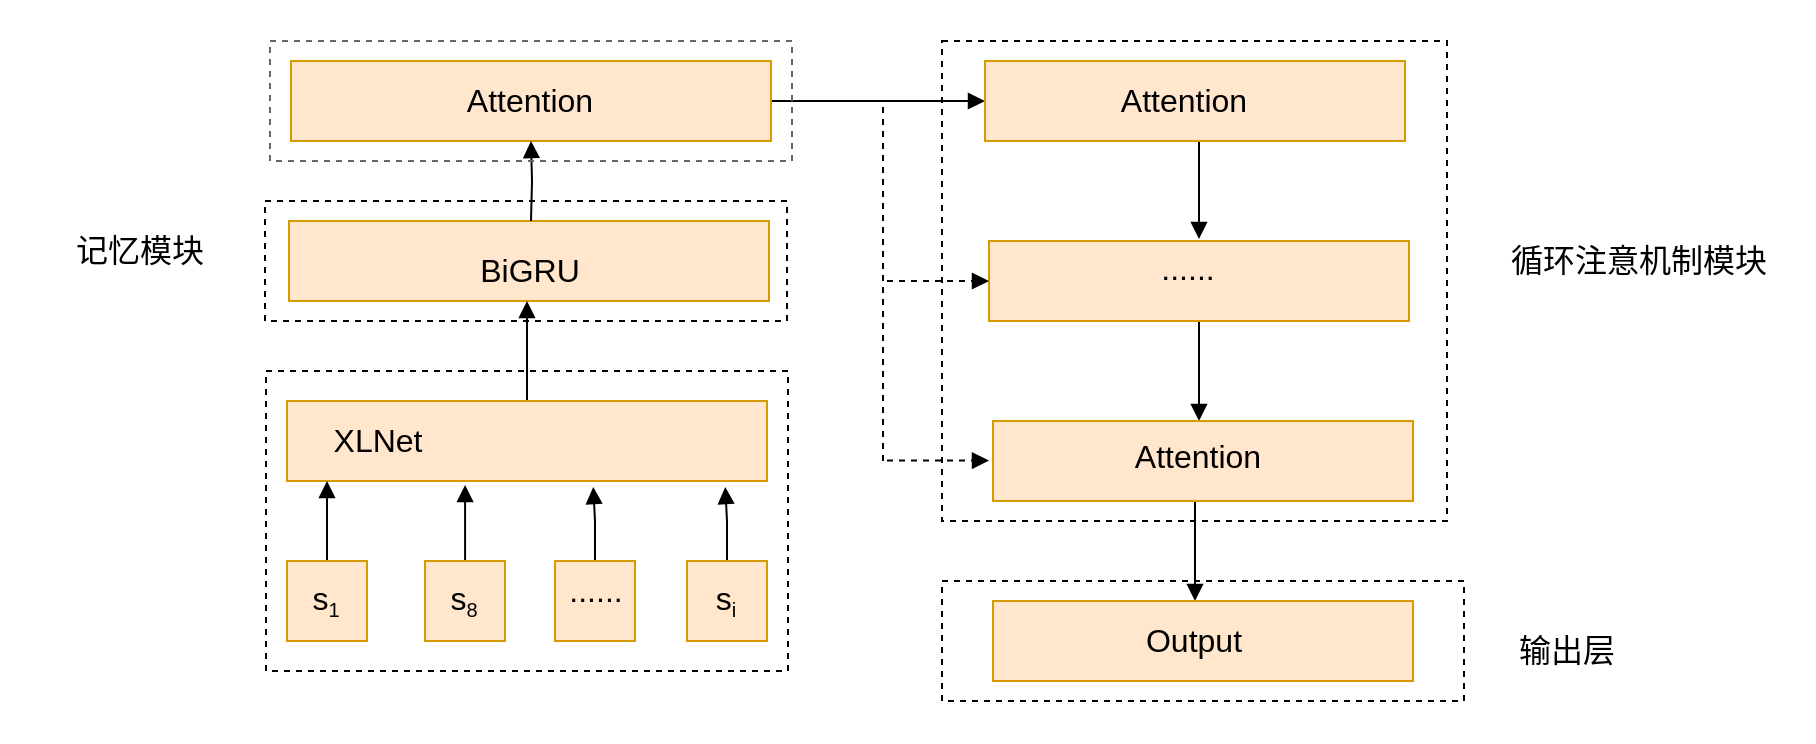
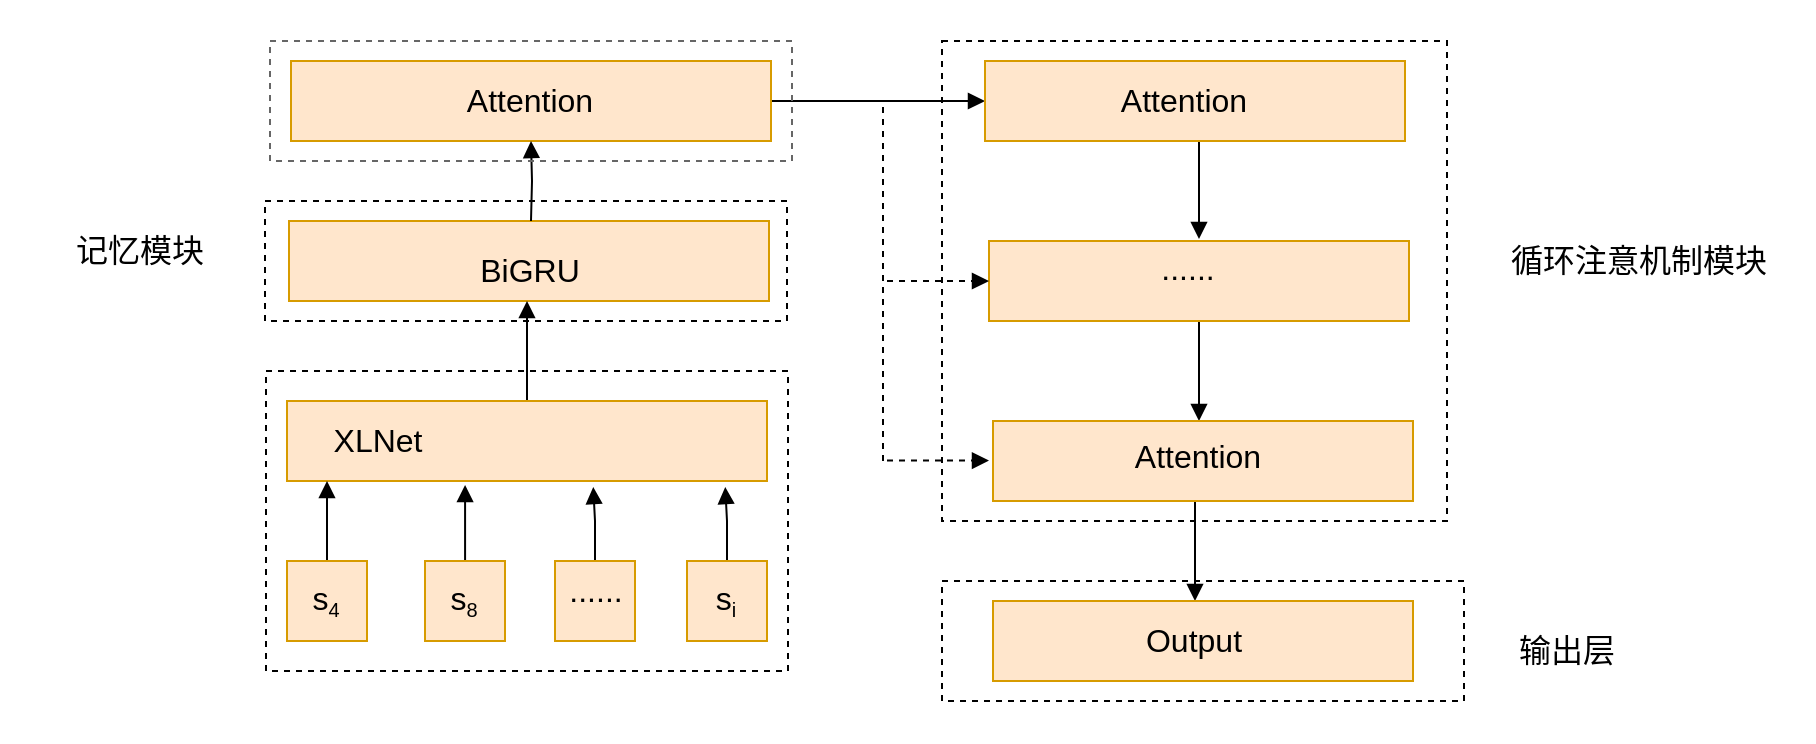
node "s1": label "s1" -> "s4"
